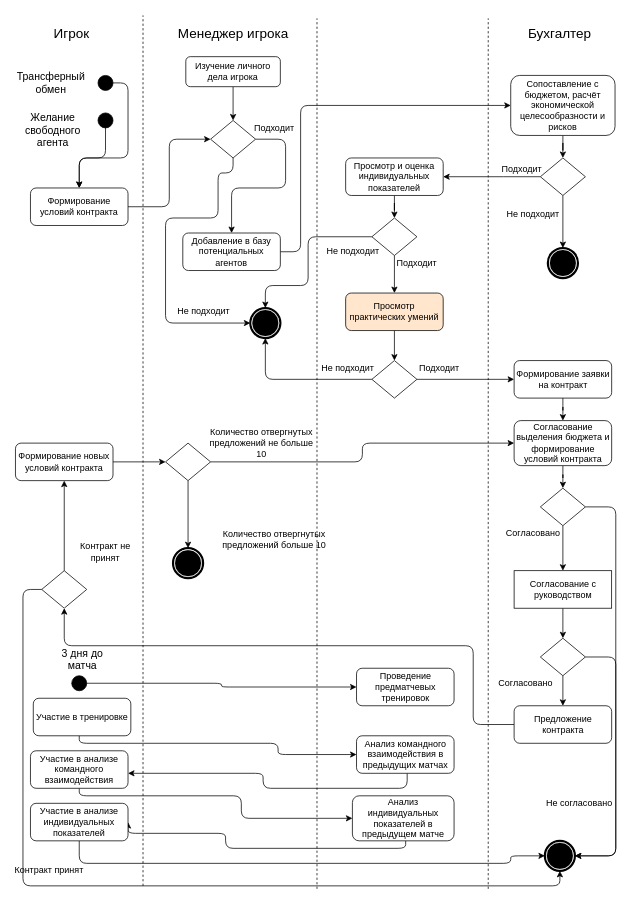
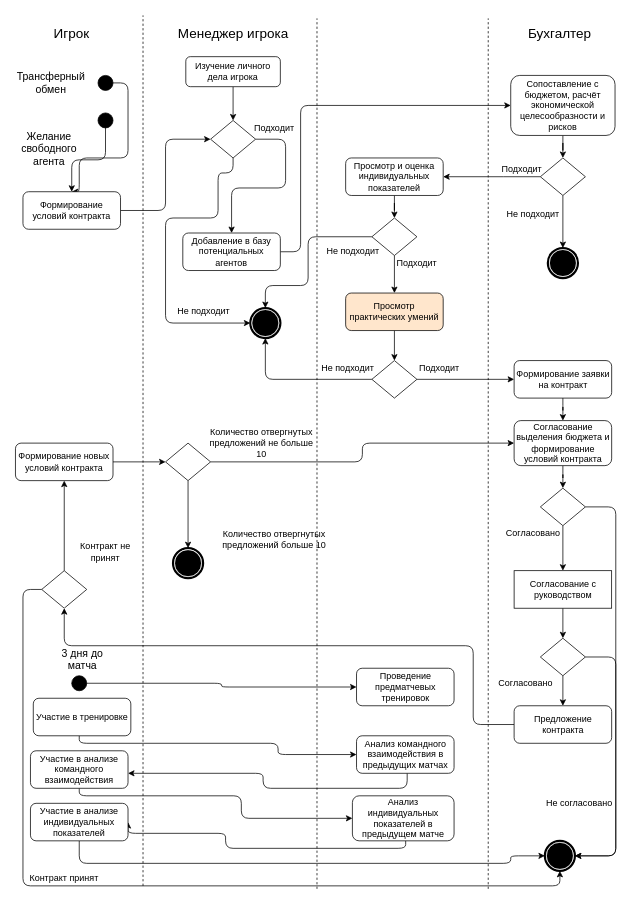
node "Желание свободного агента": moved (53, 130) -> (49, 149)
node "Формирование условий контракта": moved (79, 207) -> (72, 210)
node "Контракт принят": moved (49, 870) -> (64, 878)
